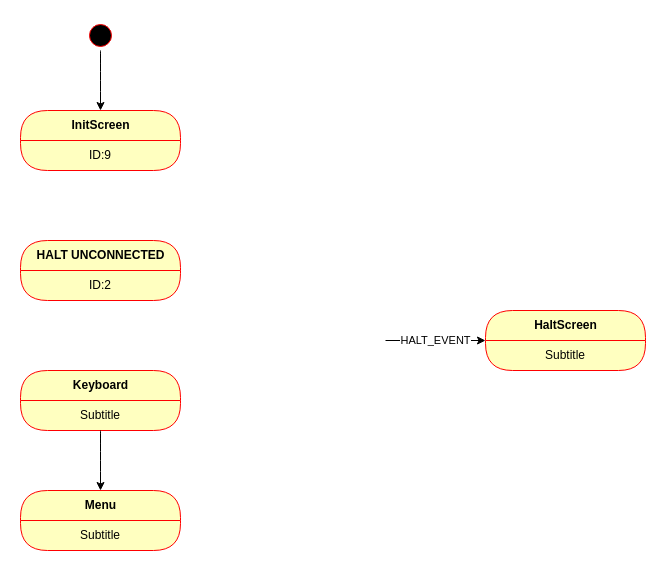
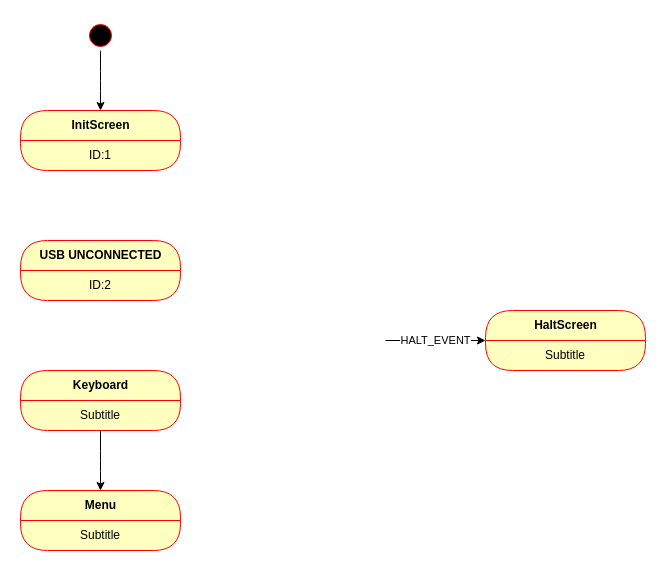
node "ID:9": label "ID:9" -> "ID:1"
node "HALT UNCONNECTED": label "HALT UNCONNECTED" -> "USB UNCONNECTED"
